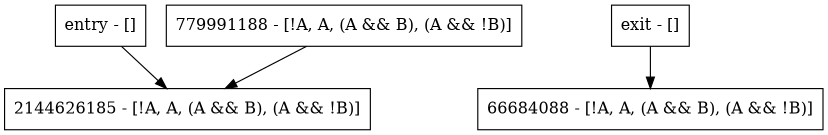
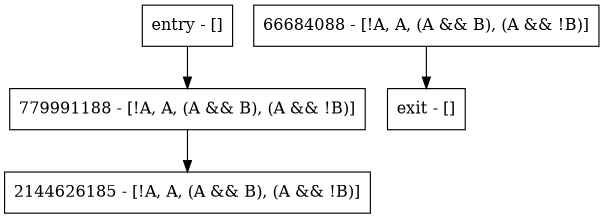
edge "exit - []" -> "66684088 - [!A, A, (A && B), (A && !B)]": reversed
edge "entry - []" -> "2144626185 - [!A, A, (A && B), (A && !B)]": now "entry - []" -> "779991188 - [!A, A, (A && B), (A && !B)]"
